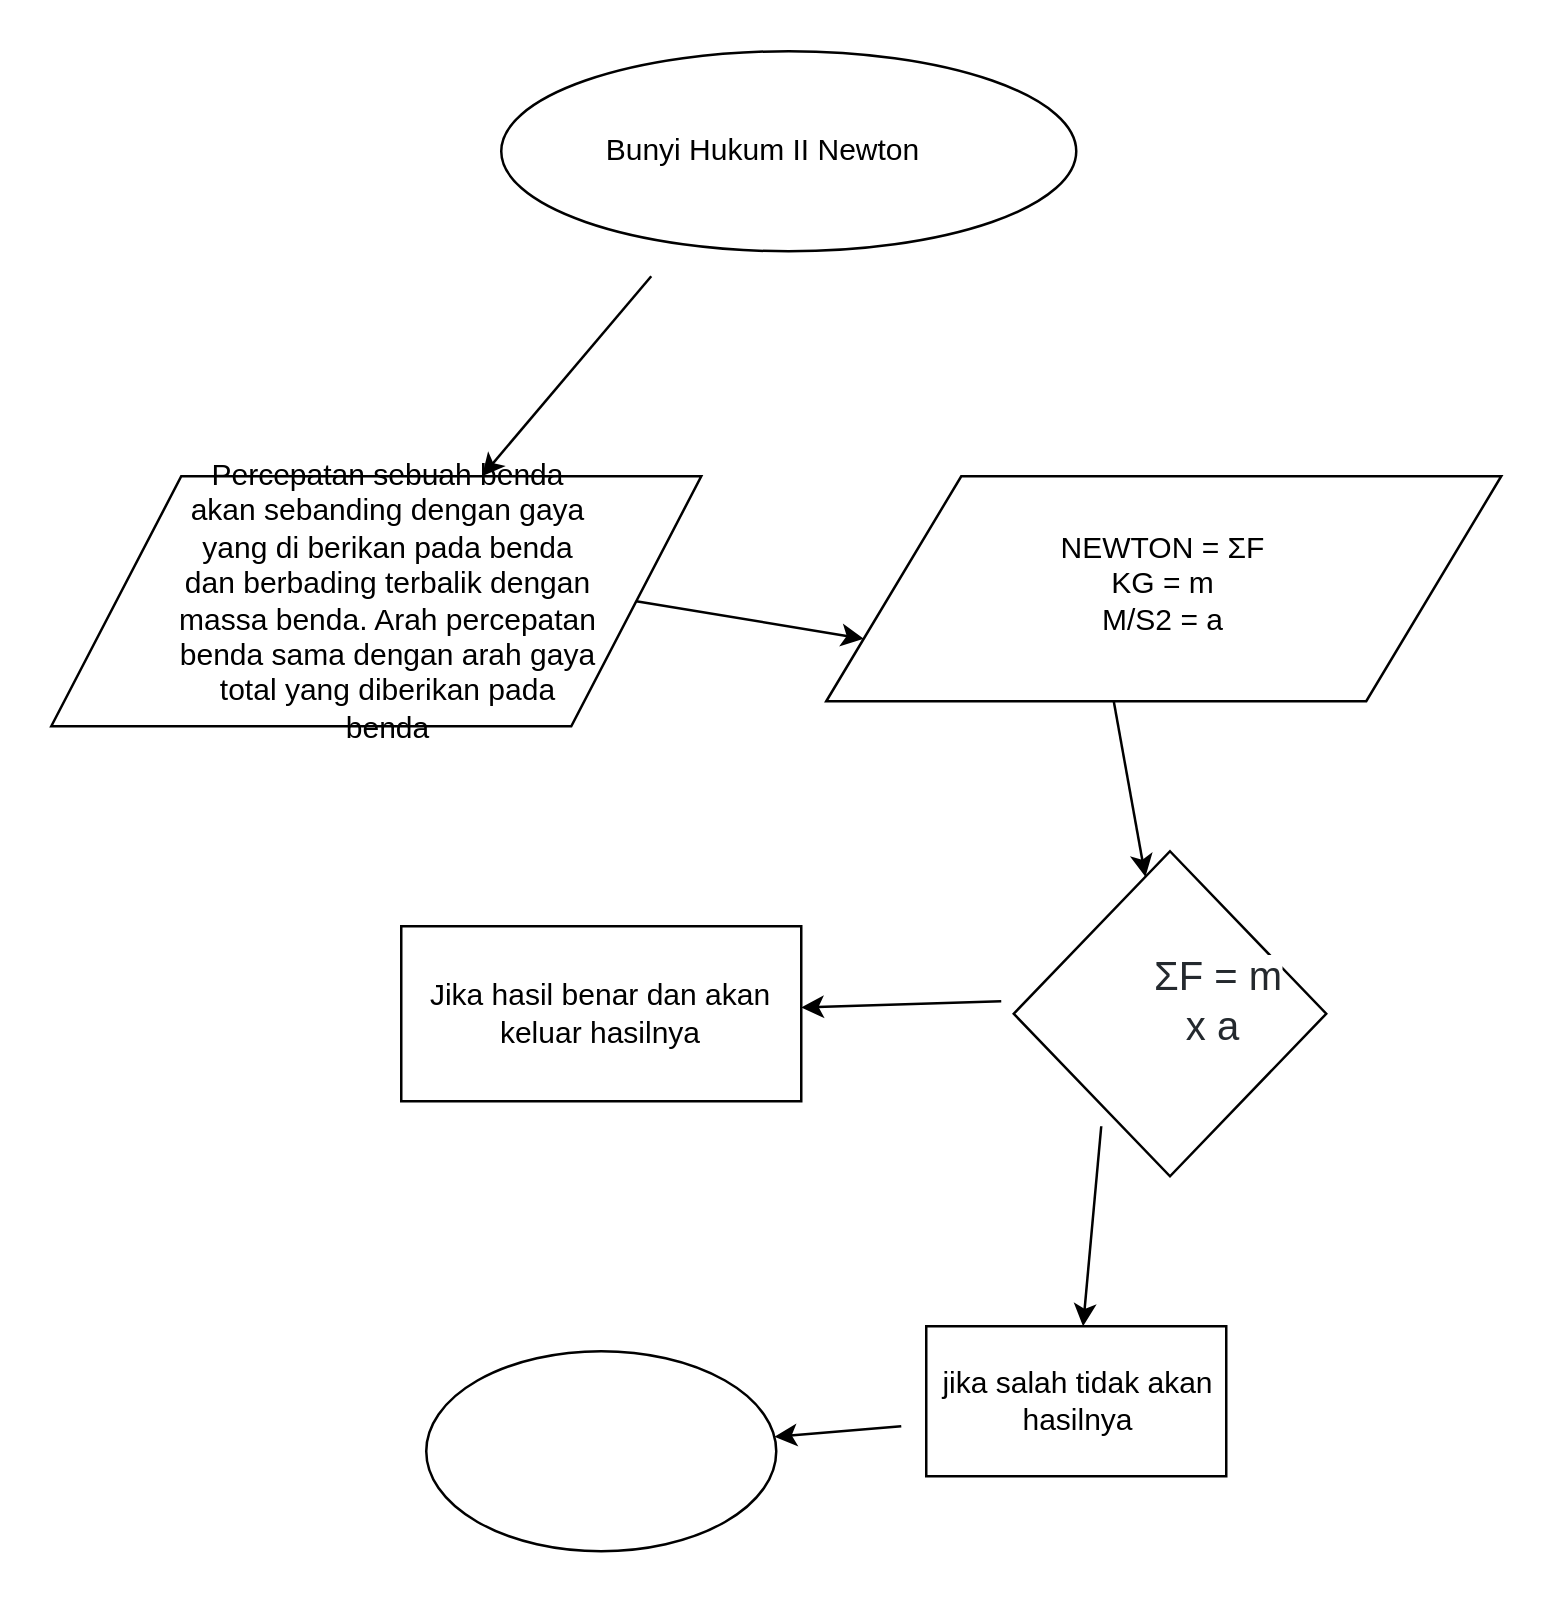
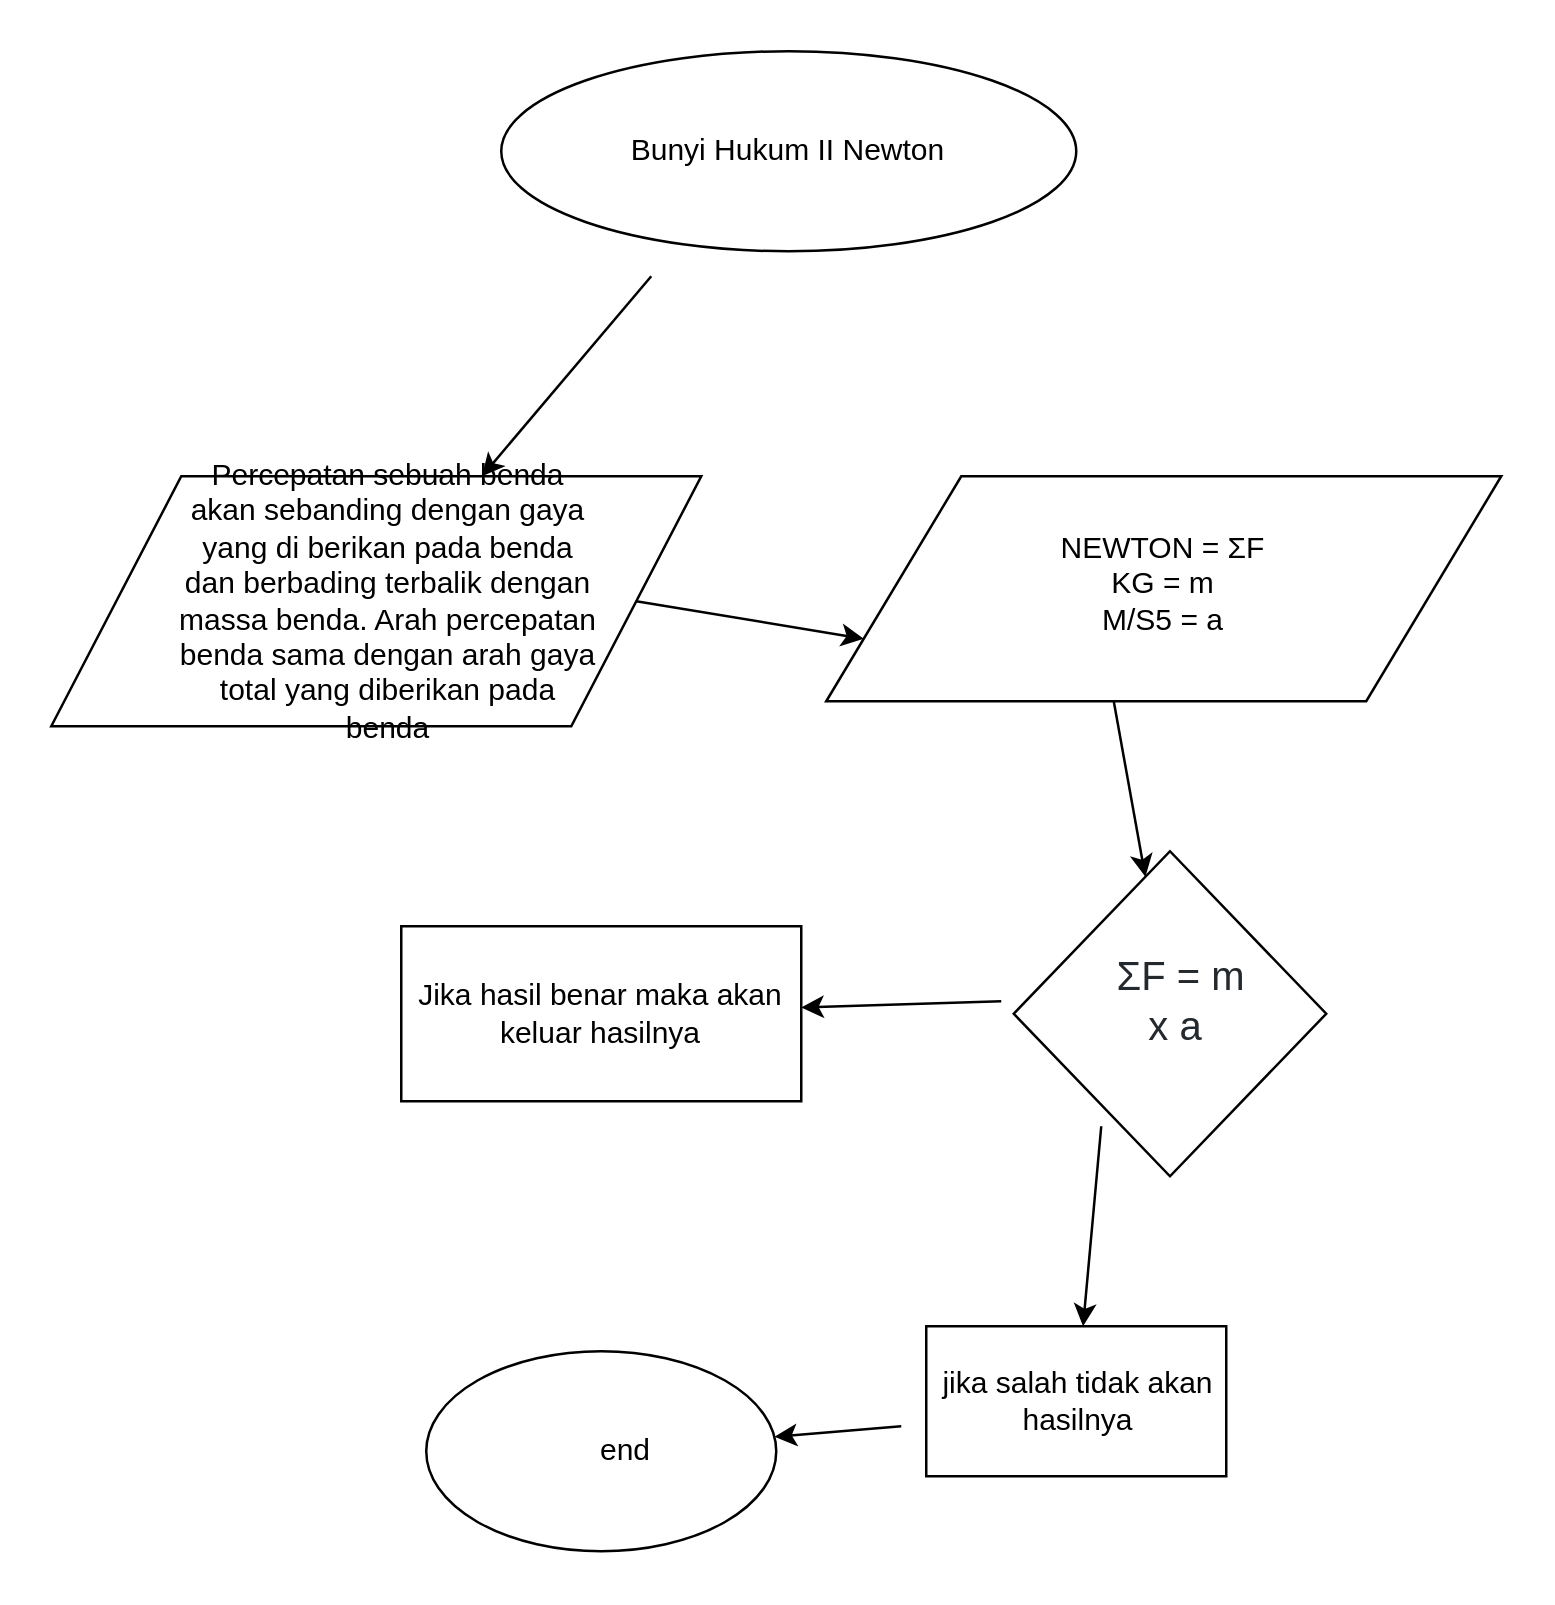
node "Bunyi Hukum II Newton": moved (764, 151) -> (789, 151)
node "NEWTON = ΣF KG = m M/S2 = a": label "NEWTON = ΣF KG = m M/S2 = a" -> "NEWTON = ΣF KG = m M/S5 = a"
node "ΣF = m x a": moved (1214, 1001) -> (1176, 1001)
node "Jika hasil benar dan akan keluar hasilnya": label "Jika hasil benar dan akan keluar hasilnya" -> "Jika hasil benar maka akan keluar hasilnya"
node "end": added
